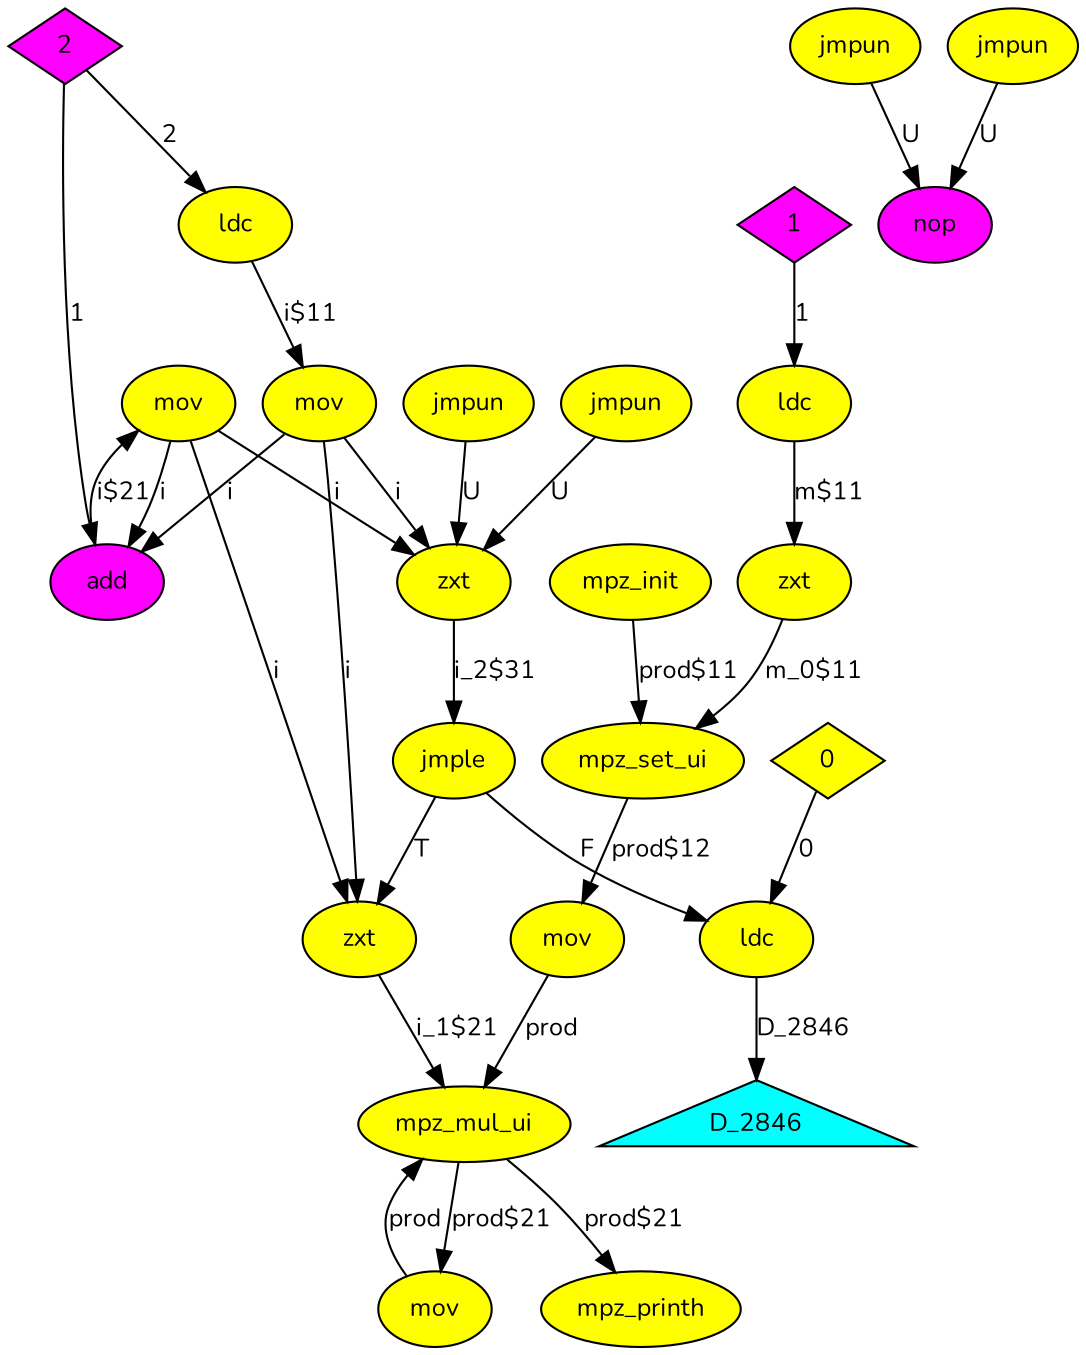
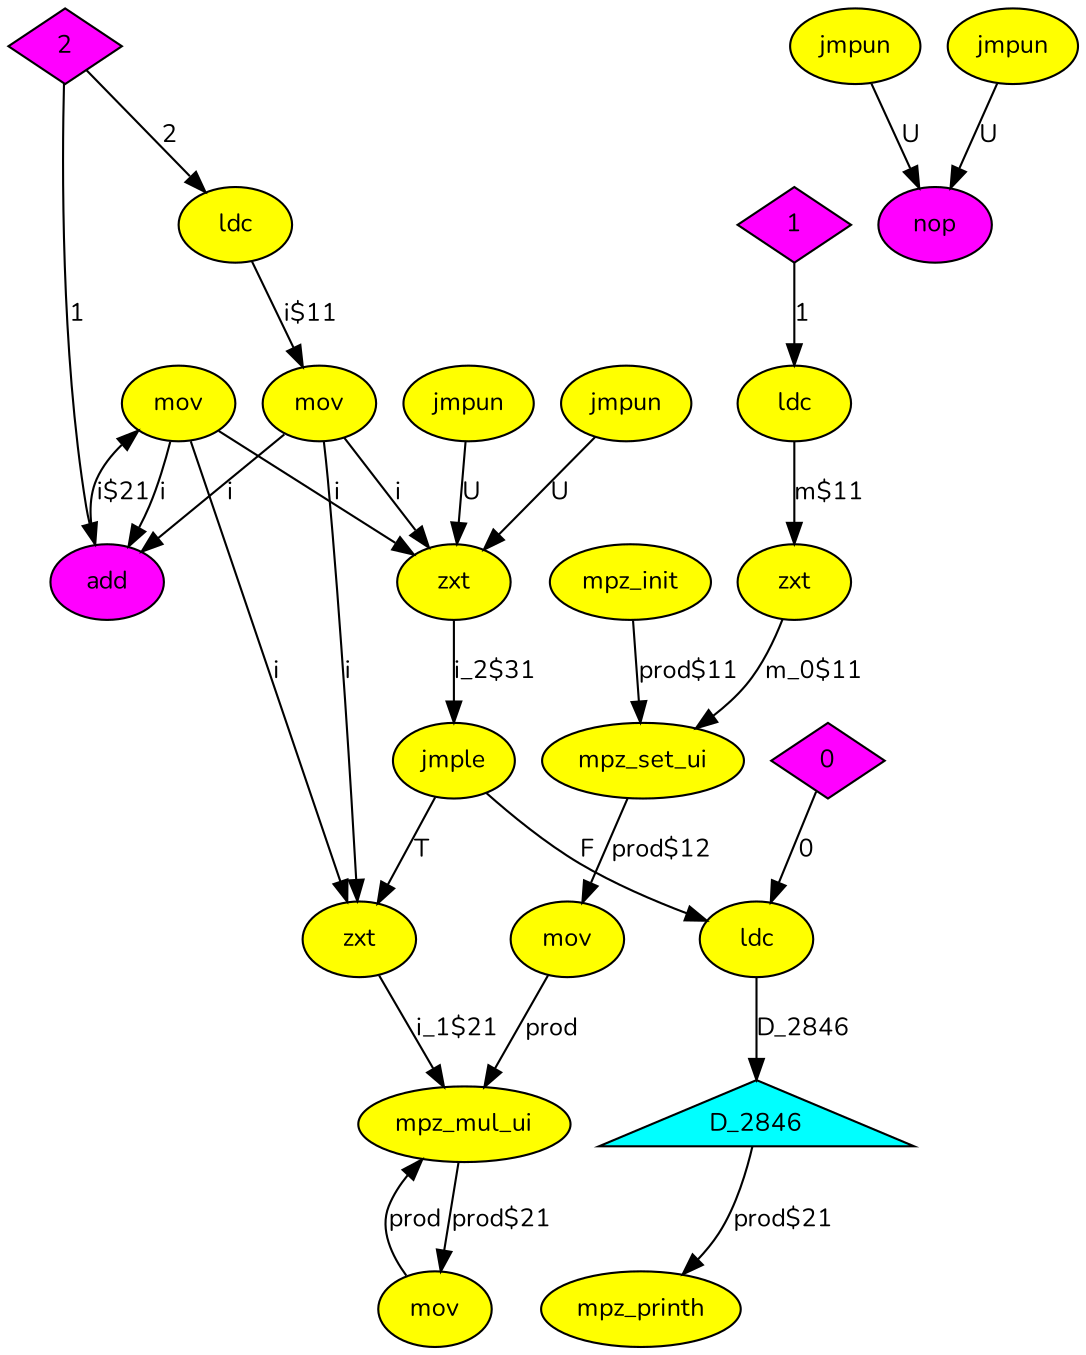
node "0": fillcolor yellow -> magenta
edge "mpz_mul_ui" -> "mpz_printh": now "D_2846" -> "mpz_printh"
